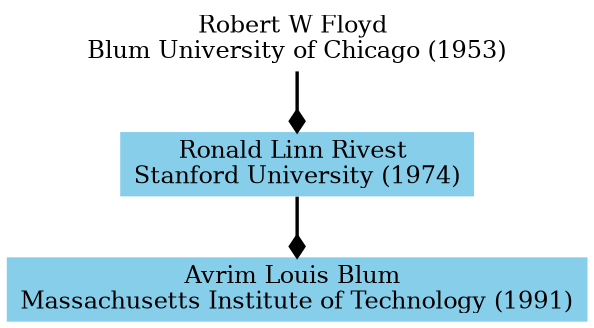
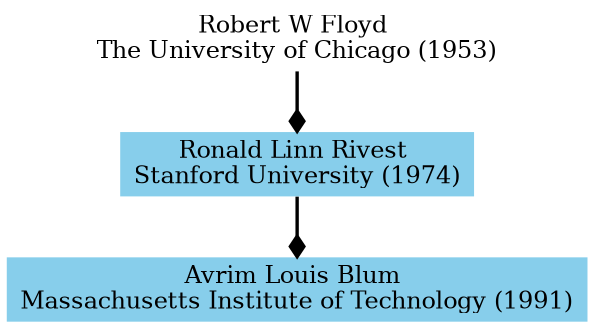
node "Robert W Floyd Blum University of Chicago (1953)": label "Robert W Floyd Blum University of Chicago (1953)" -> "Robert W Floyd The University of Chicago (1953)"
